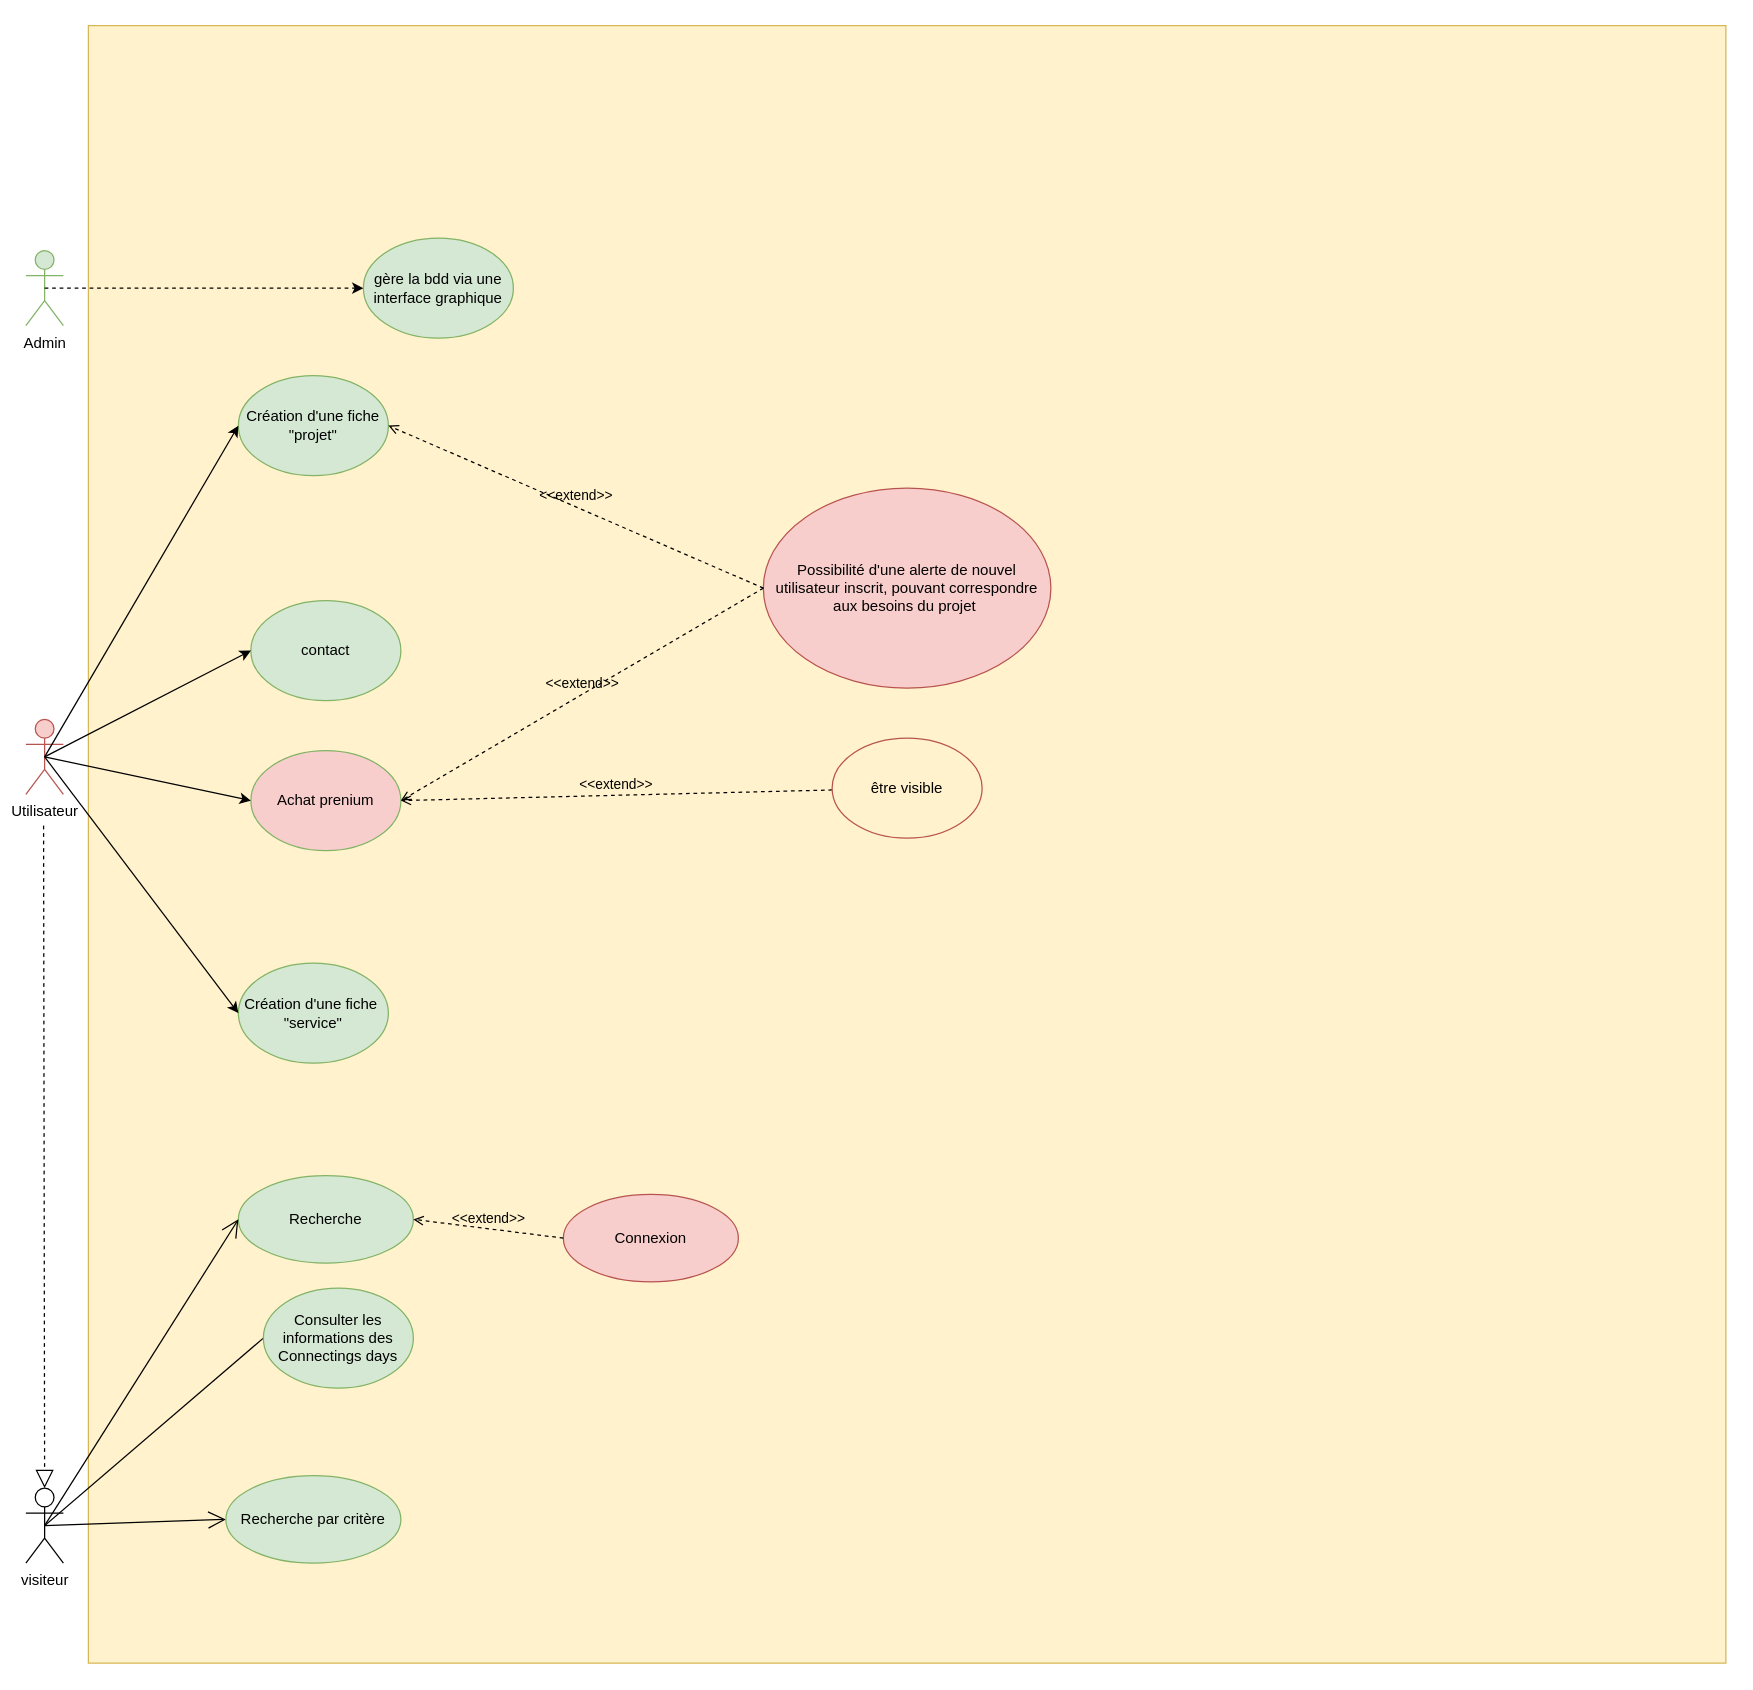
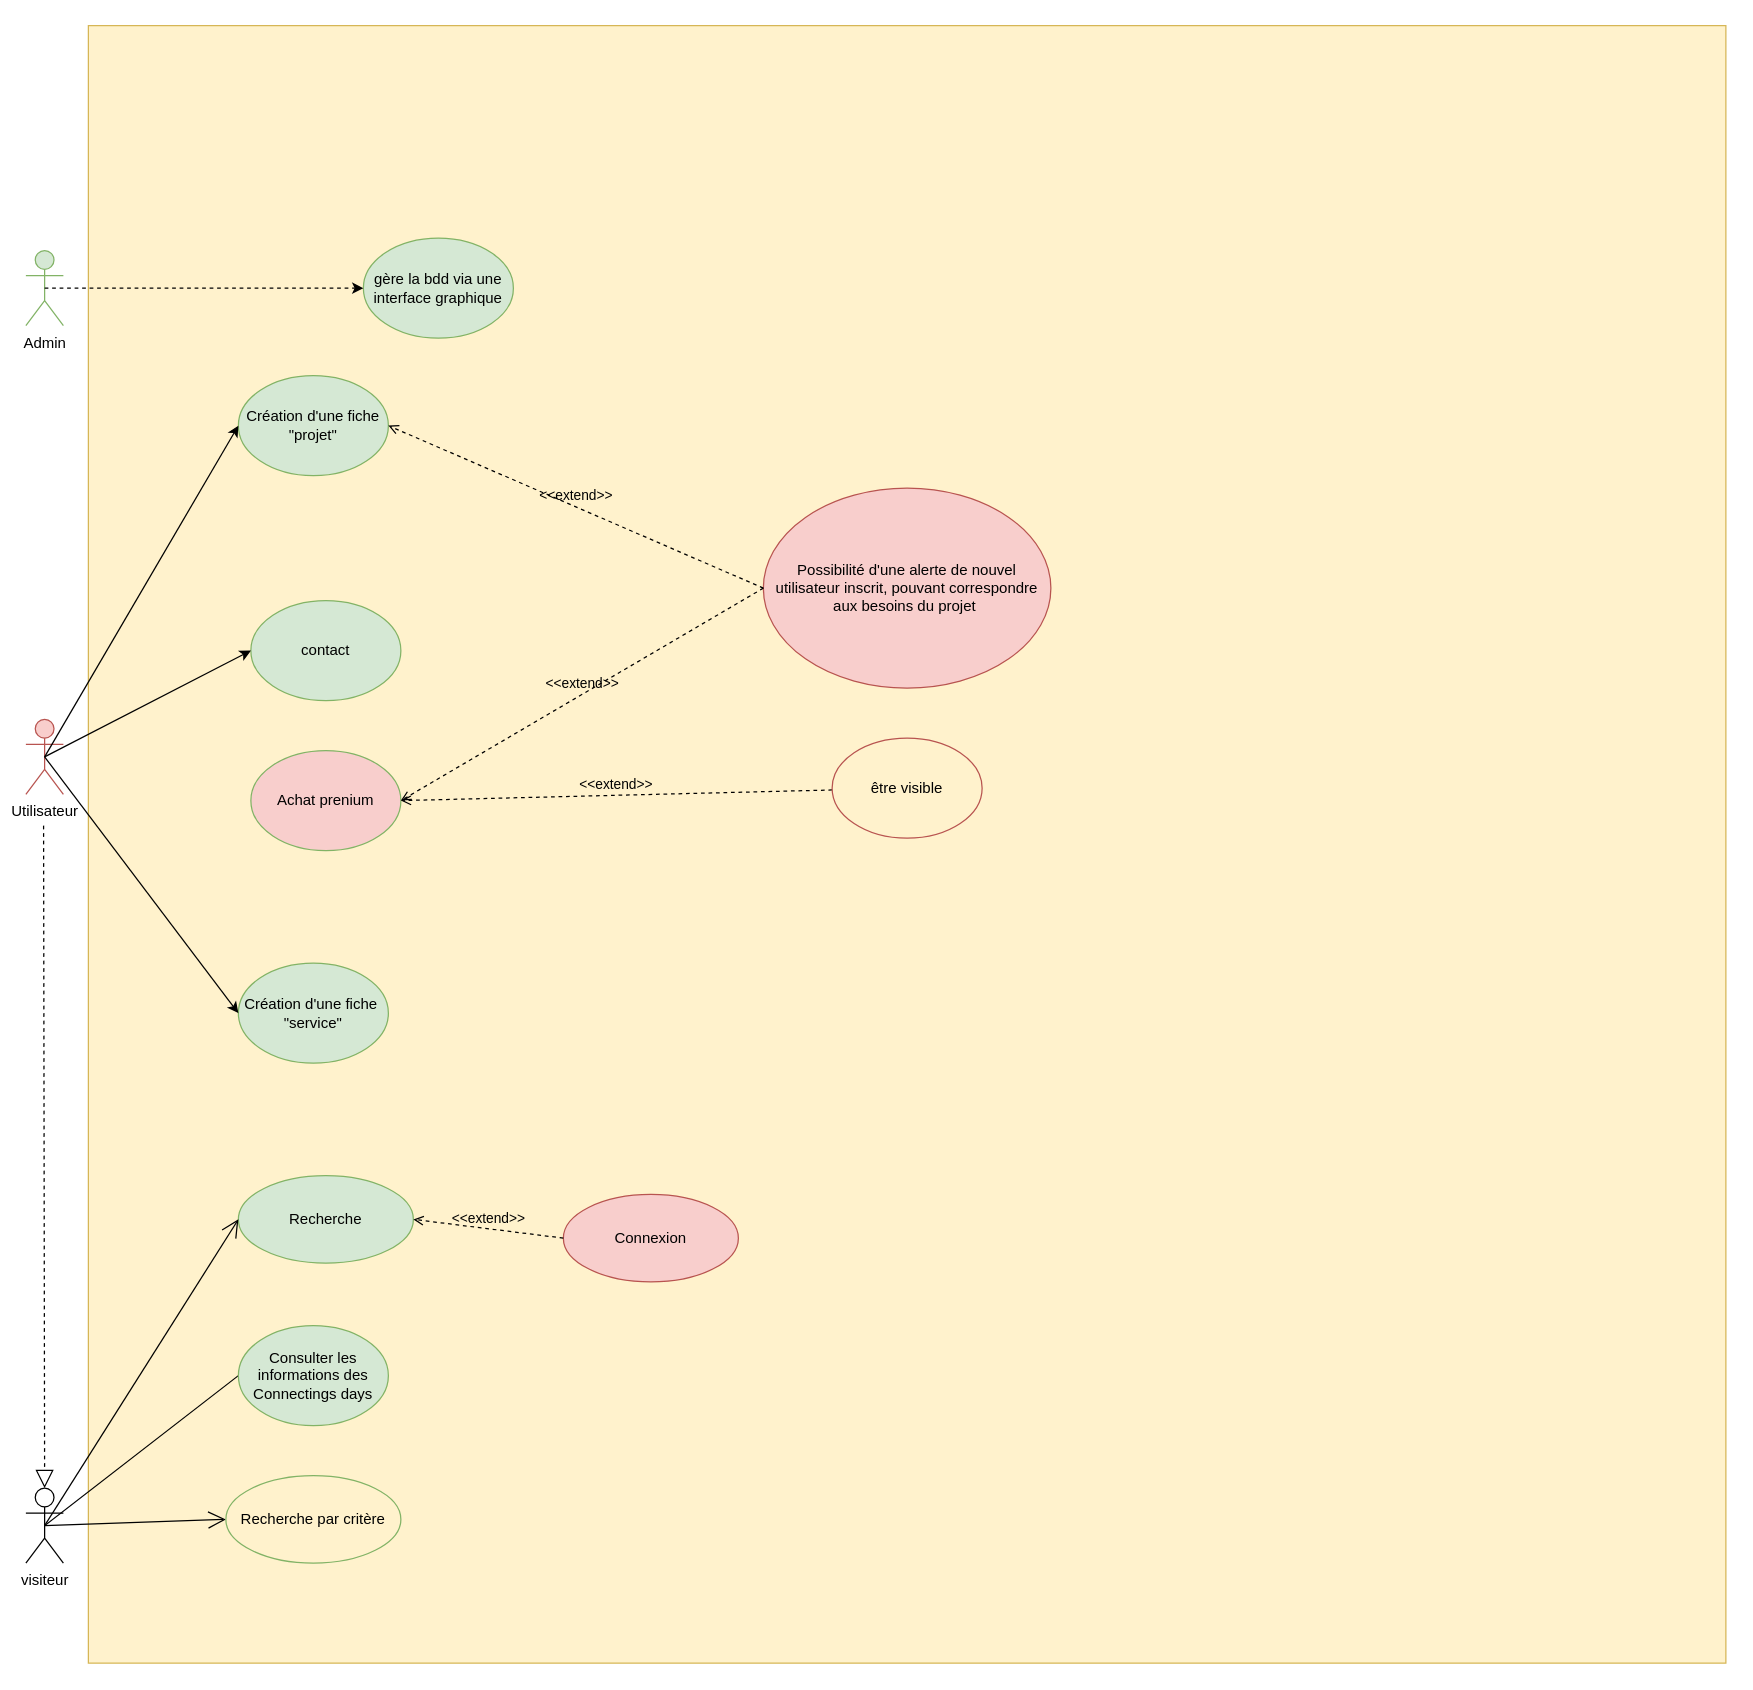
edge "Utilisateur" -> "Achat prenium": removed
node "Consulter les informations des Connectings days": moved (338, 1338) -> (313, 1376)
node "Recherche par critère": fillcolor #d5e8d4 -> #fff2cc
